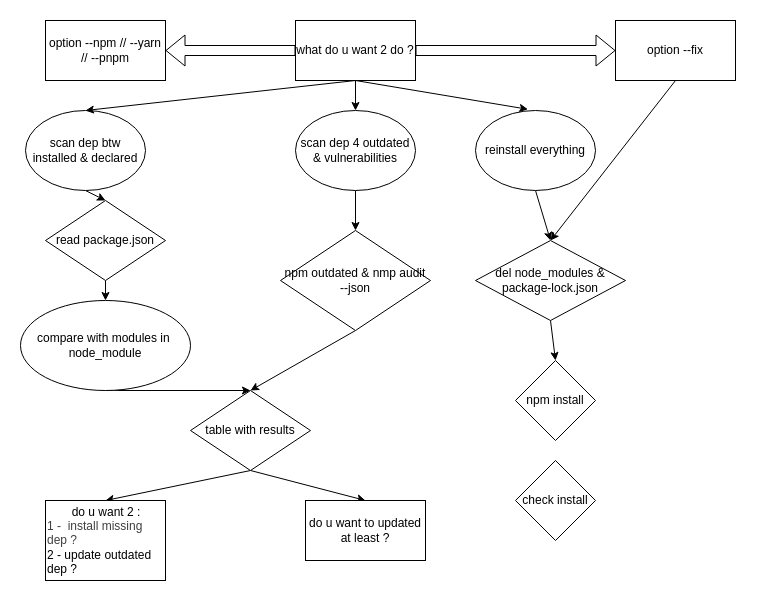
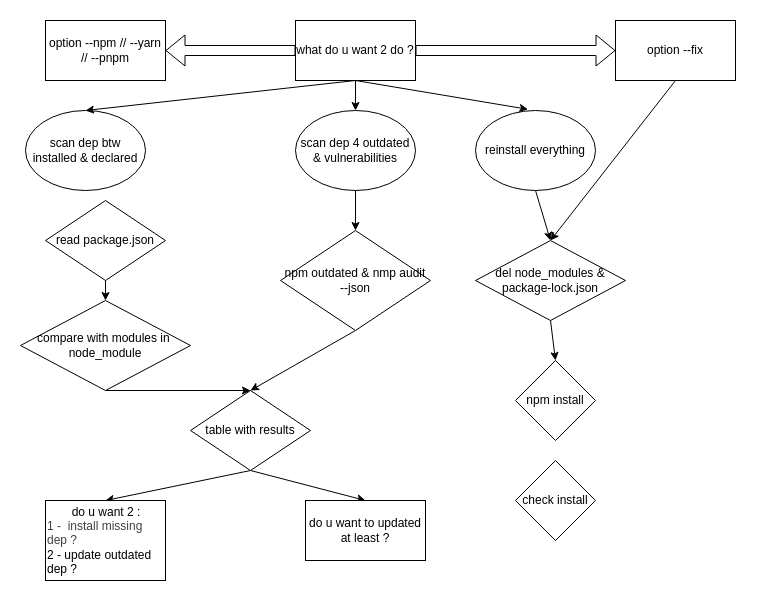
edge "scan dep btw installed & declared" -> "read package.json": removed
node "compare with modules in node_module": shape ellipse -> diamond
